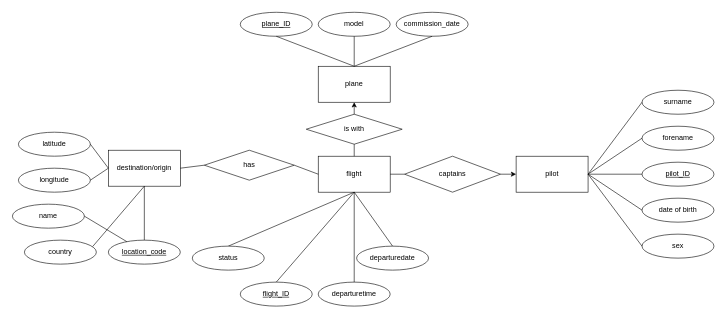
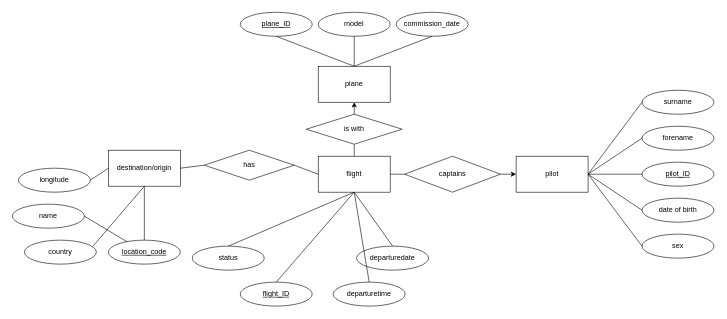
node "latitude": removed
edge "latitude" -- "destination/origin": removed
node "departuretime": moved (354, 294) -> (369, 294)
